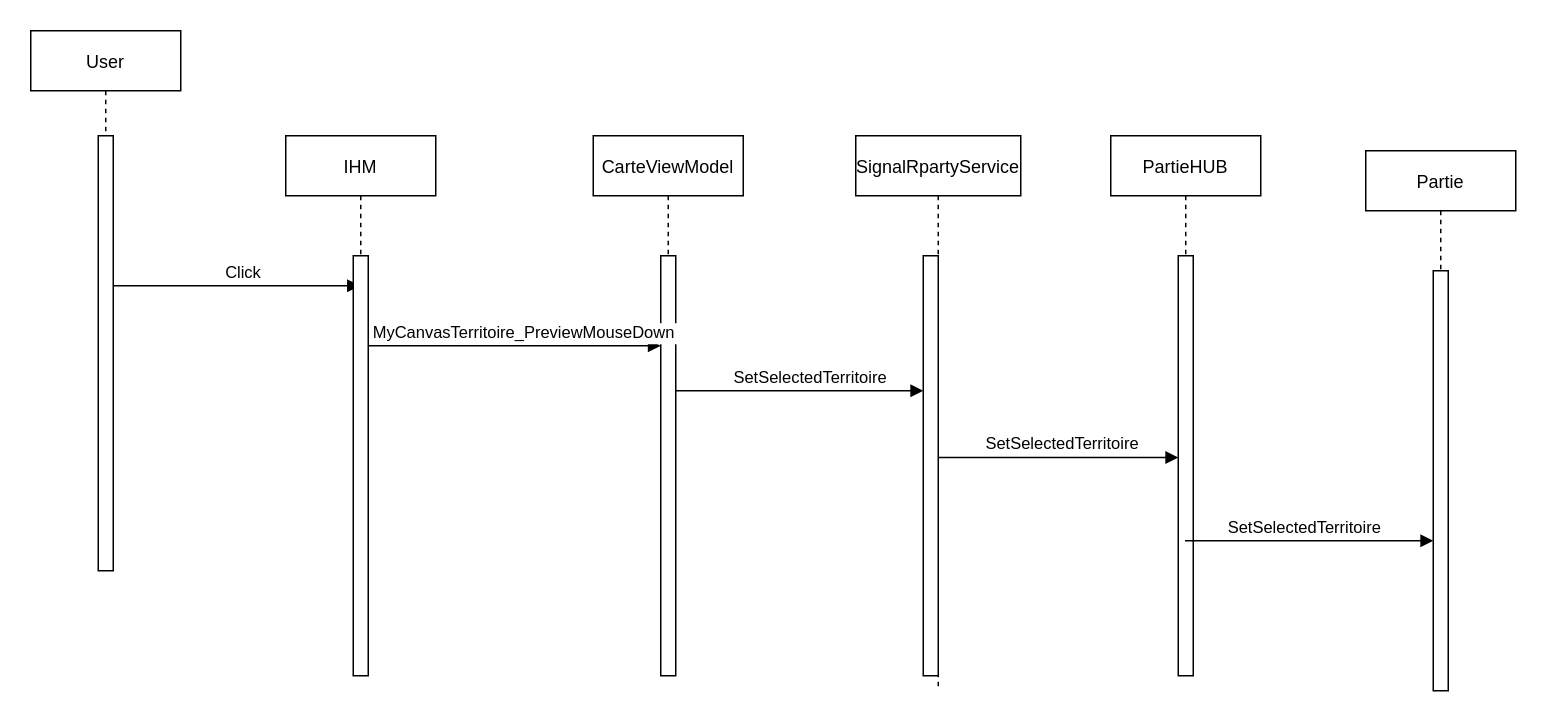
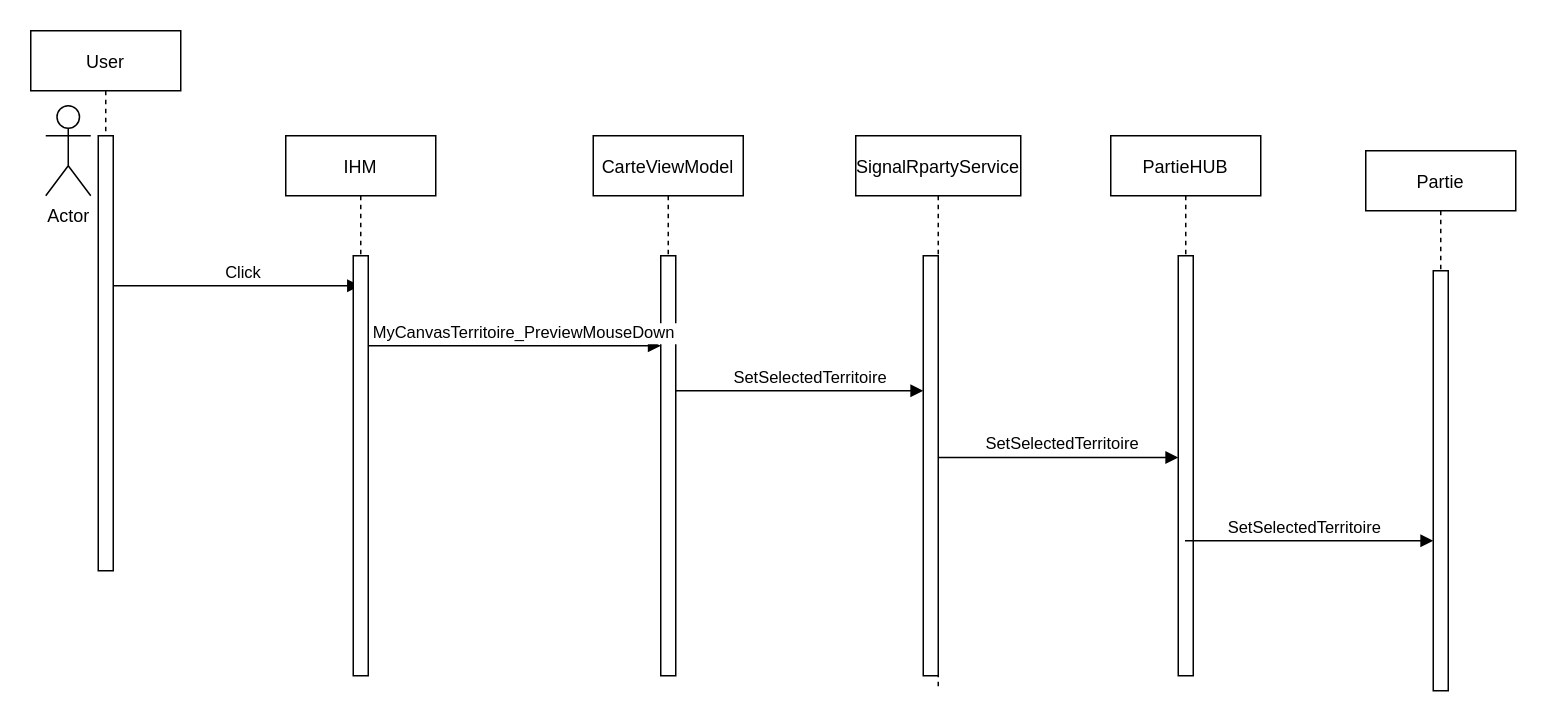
node "Actor": added
